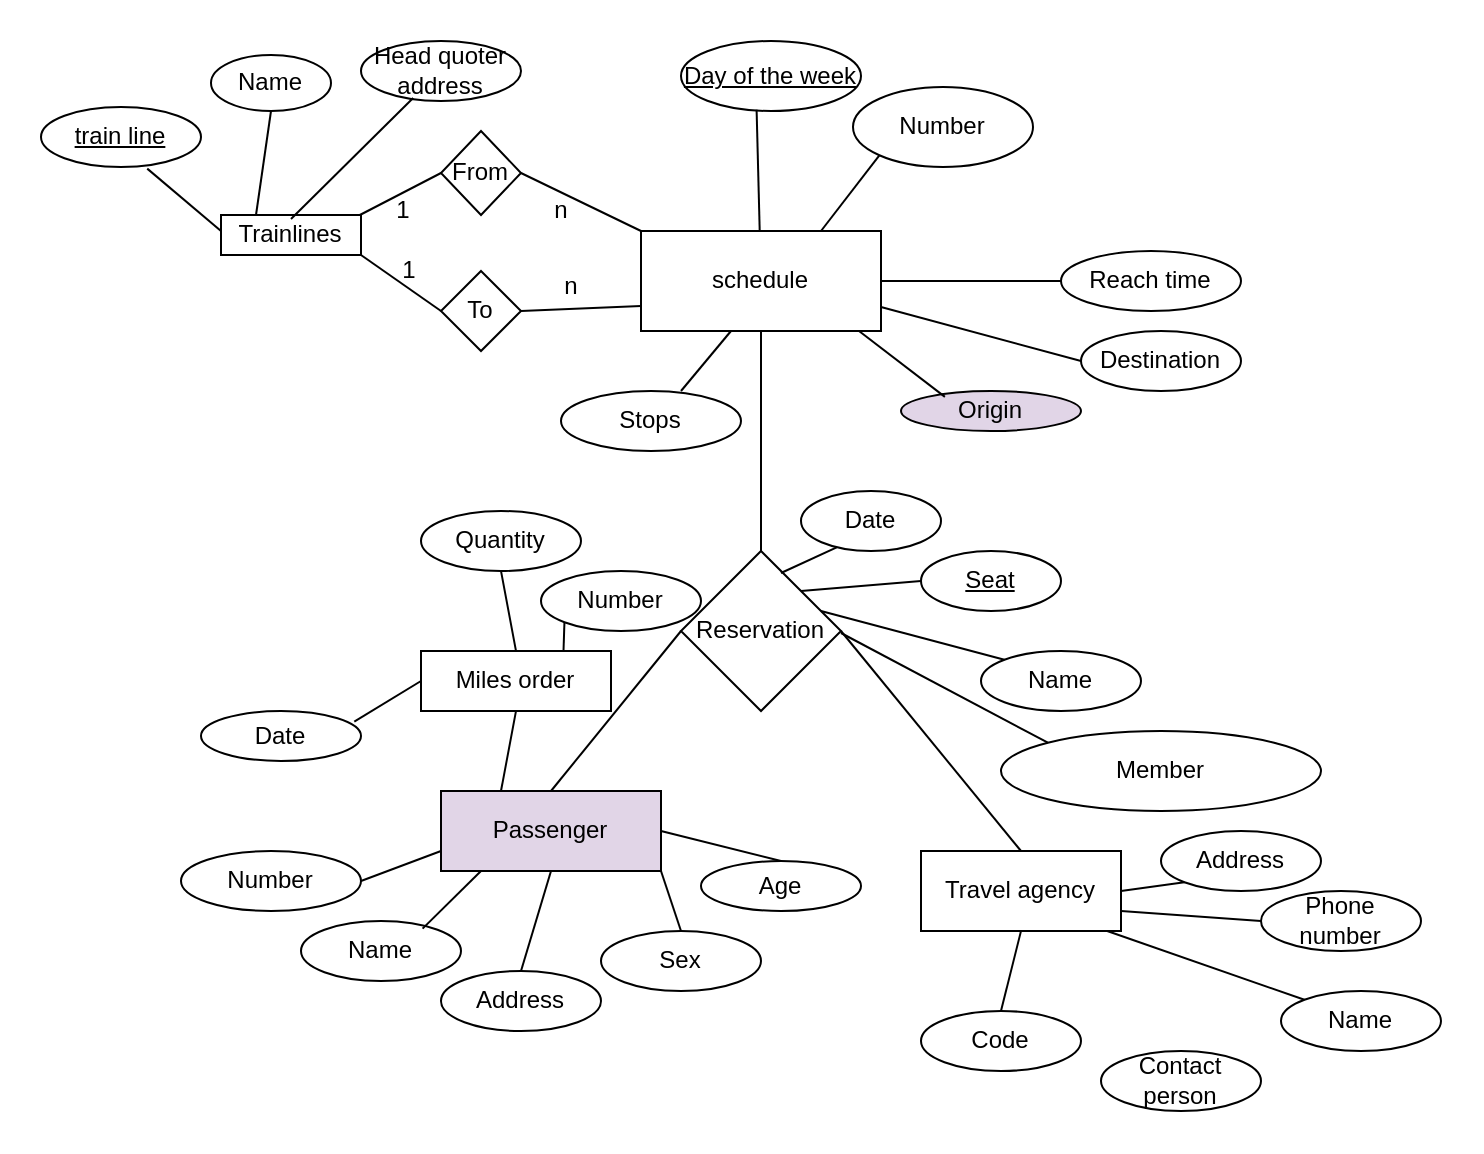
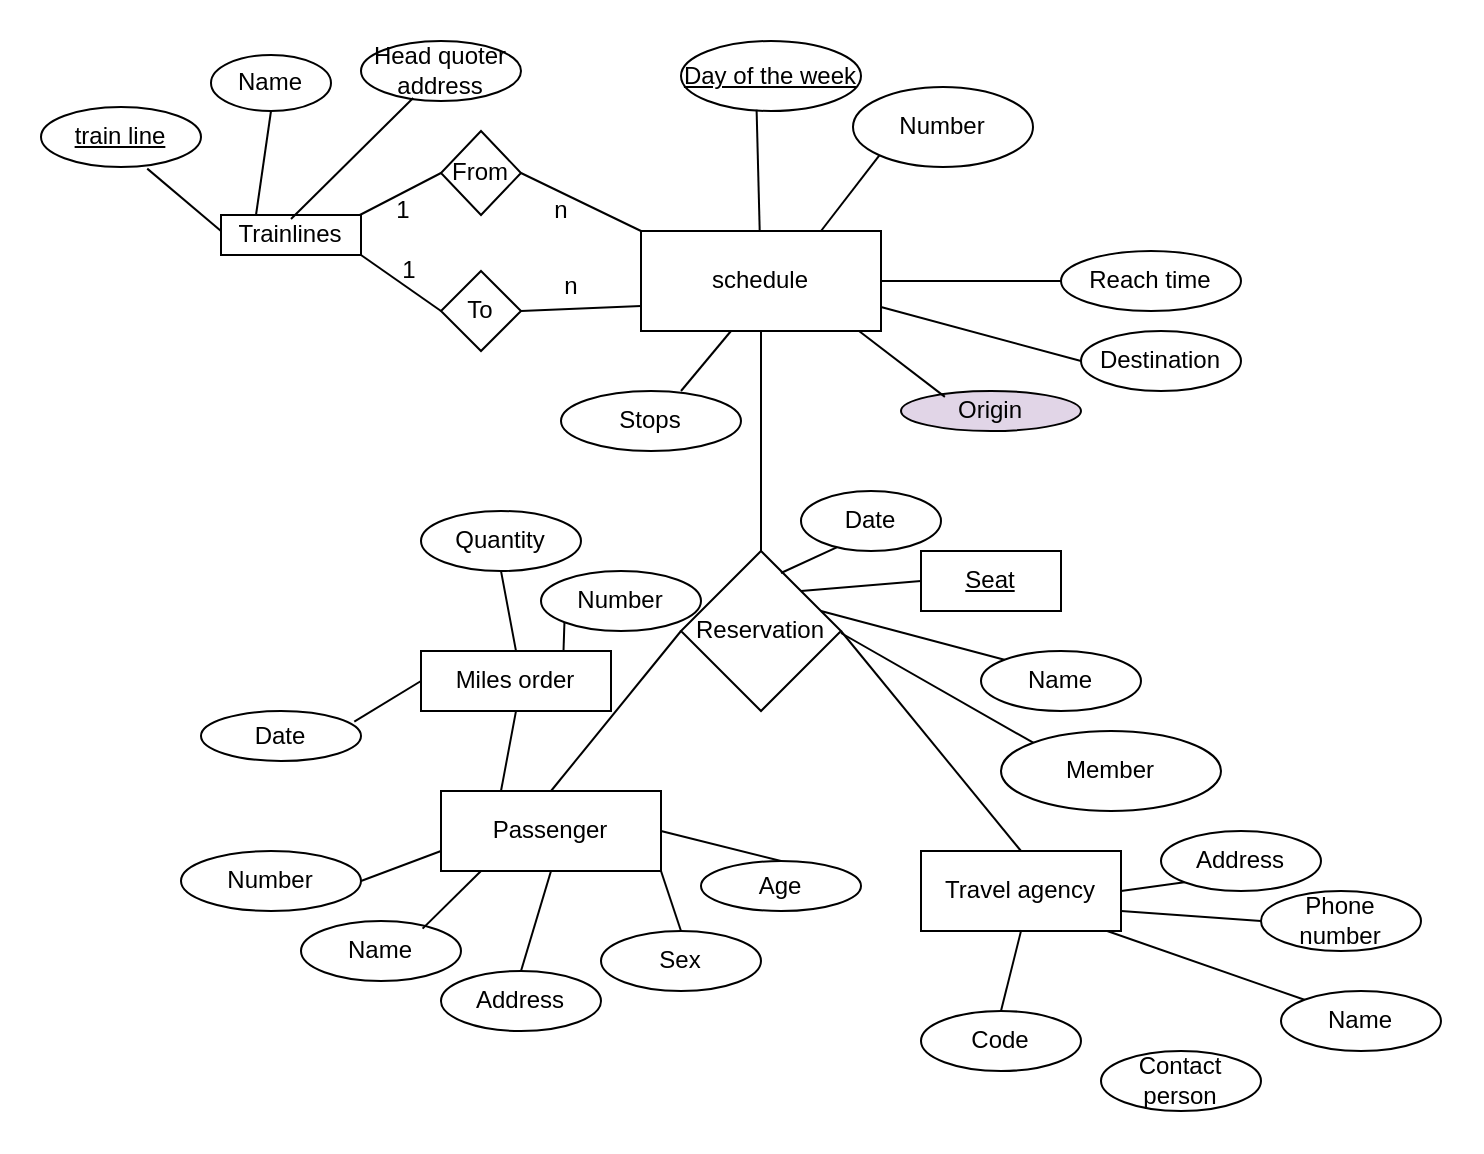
node "Seat": shape ellipse -> rectangle
node "Member": size 320x80 -> 220x80
node "Passenger": fillcolor #e1d5e7 -> #ffffff
